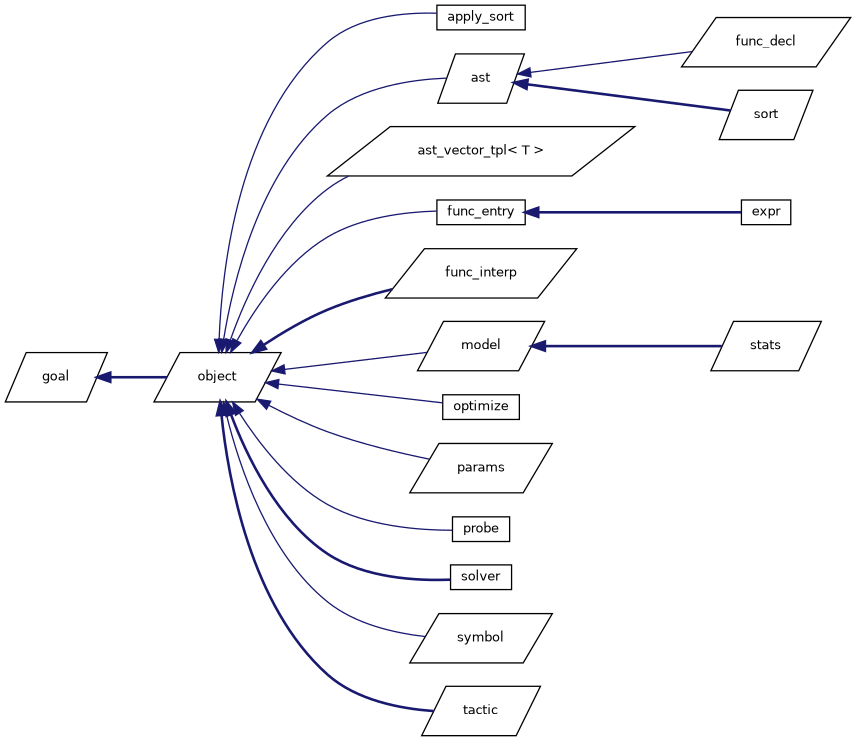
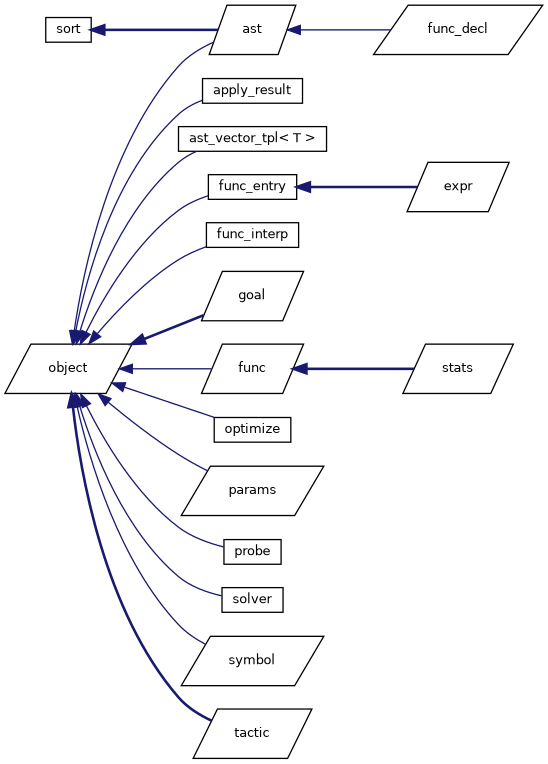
node "apply_sort": label "apply_sort" -> "apply_result"
edge "sort" -> "ast": reversed
node "sort": shape parallelogram -> box
node "ast_vector_tpl< T >": shape parallelogram -> box
node "expr": shape box -> parallelogram
node "func_interp": shape parallelogram -> box
edge "func_interp" -> "object": style bold -> solid
node "model": label "model" -> "func"
edge "object" -> "goal": reversed
edge "solver" -> "object": style bold -> solid
